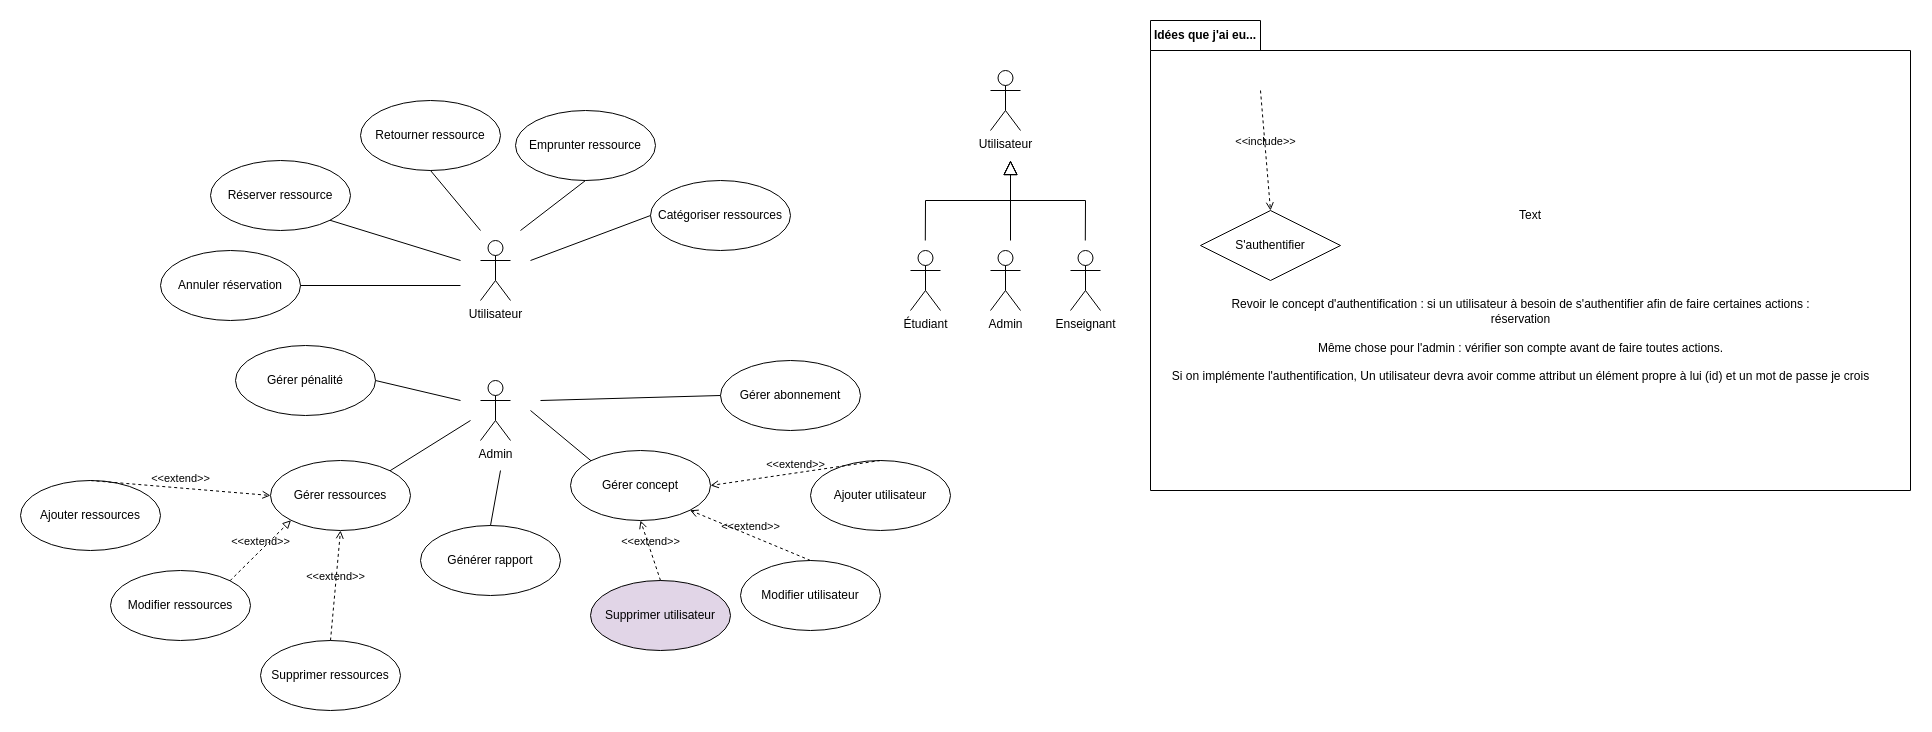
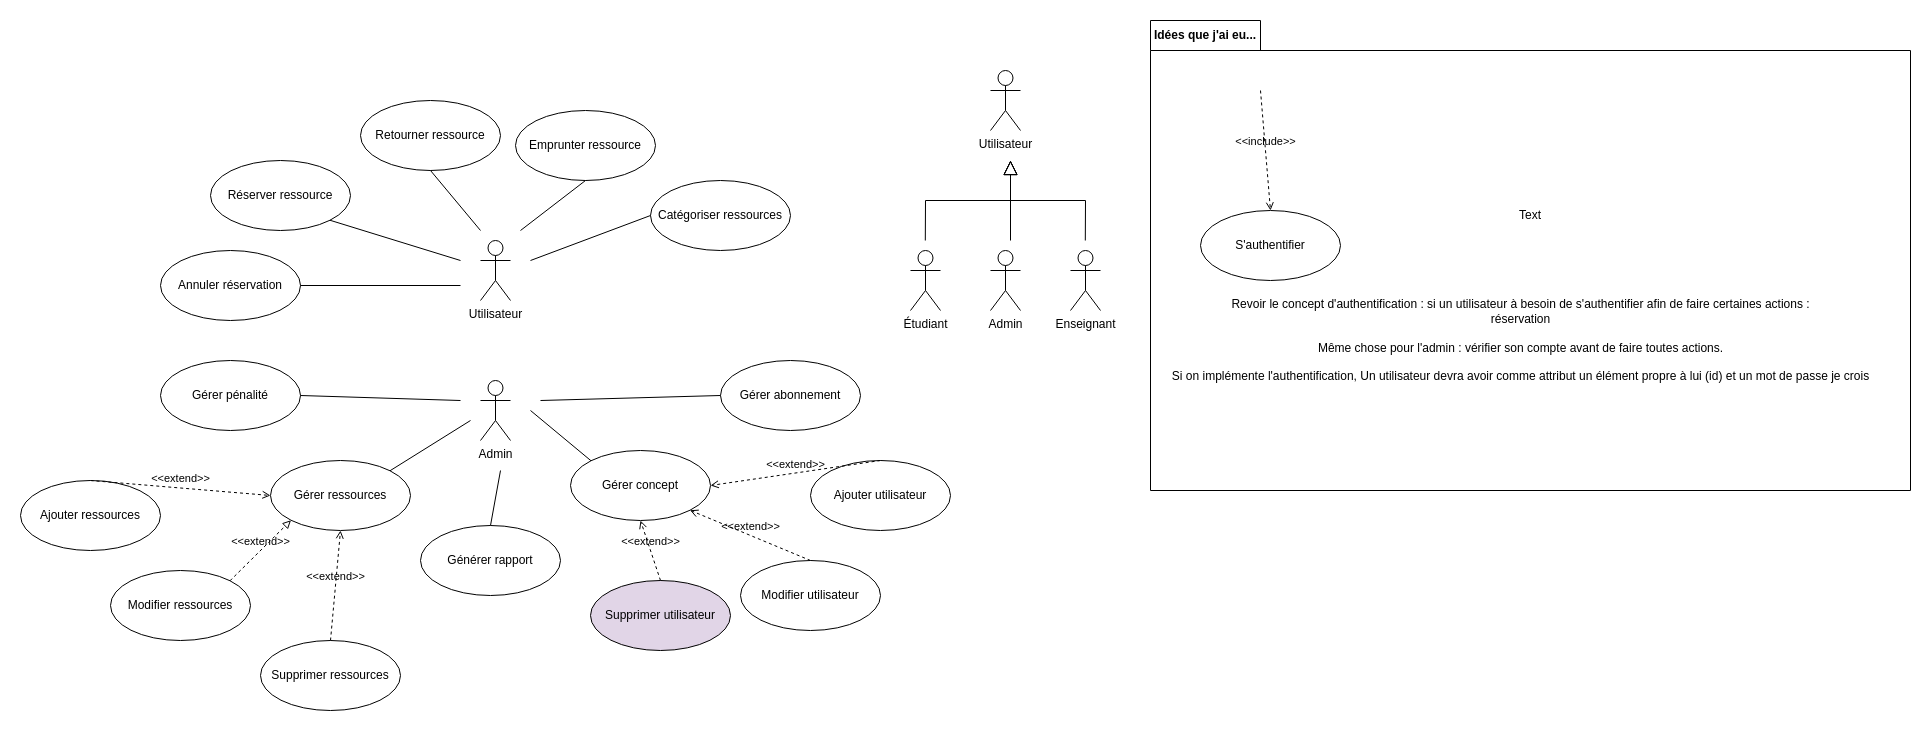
node "S'authentifier": shape diamond -> ellipse
node "Gérer pénalité": moved (306, 381) -> (231, 396)
